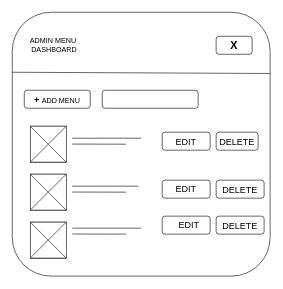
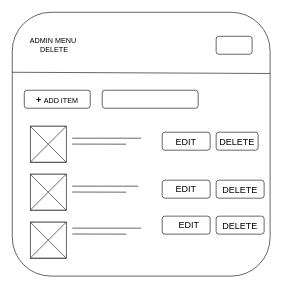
node "ADMIN MENU DASHBOARD": label "ADMIN MENU DASHBOARD" -> "ADMIN MENU DELETE"
node "X": removed
node "+ ADD MENU": label "+ ADD MENU" -> "+ ADD ITEM"
